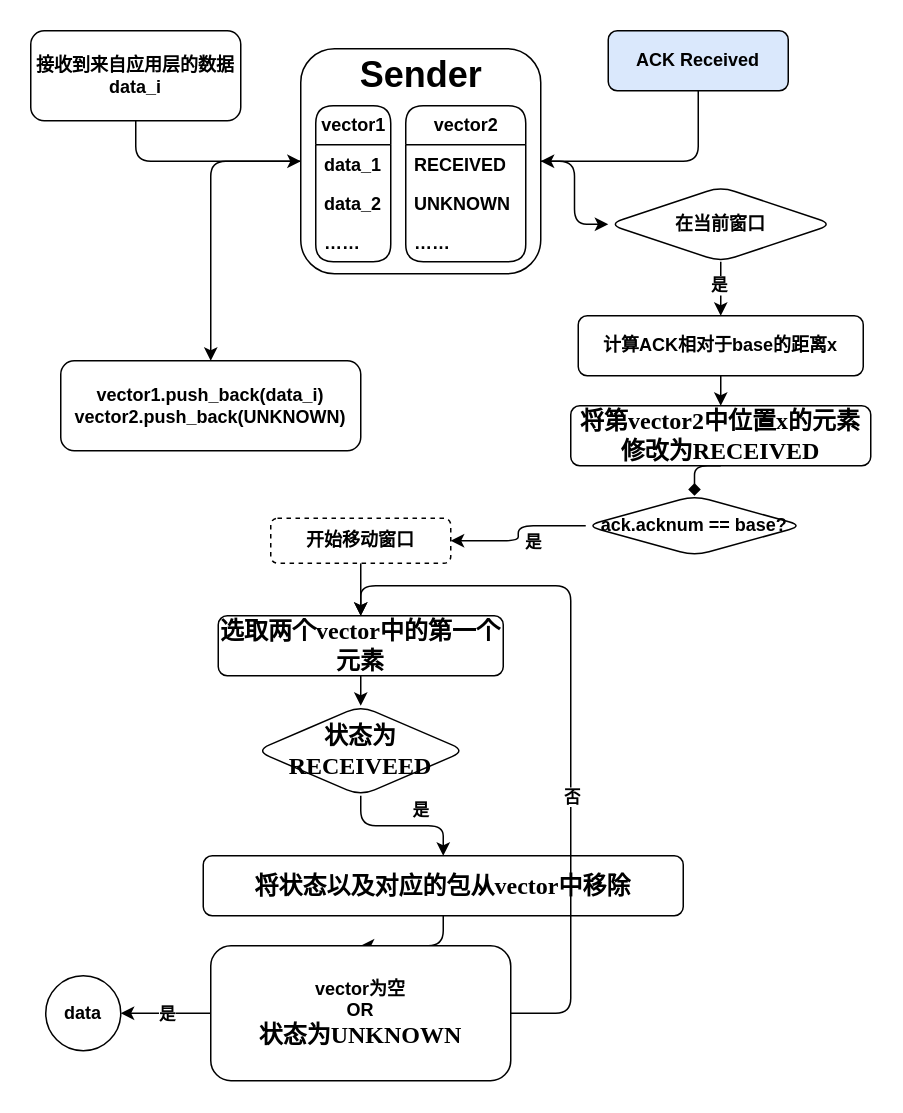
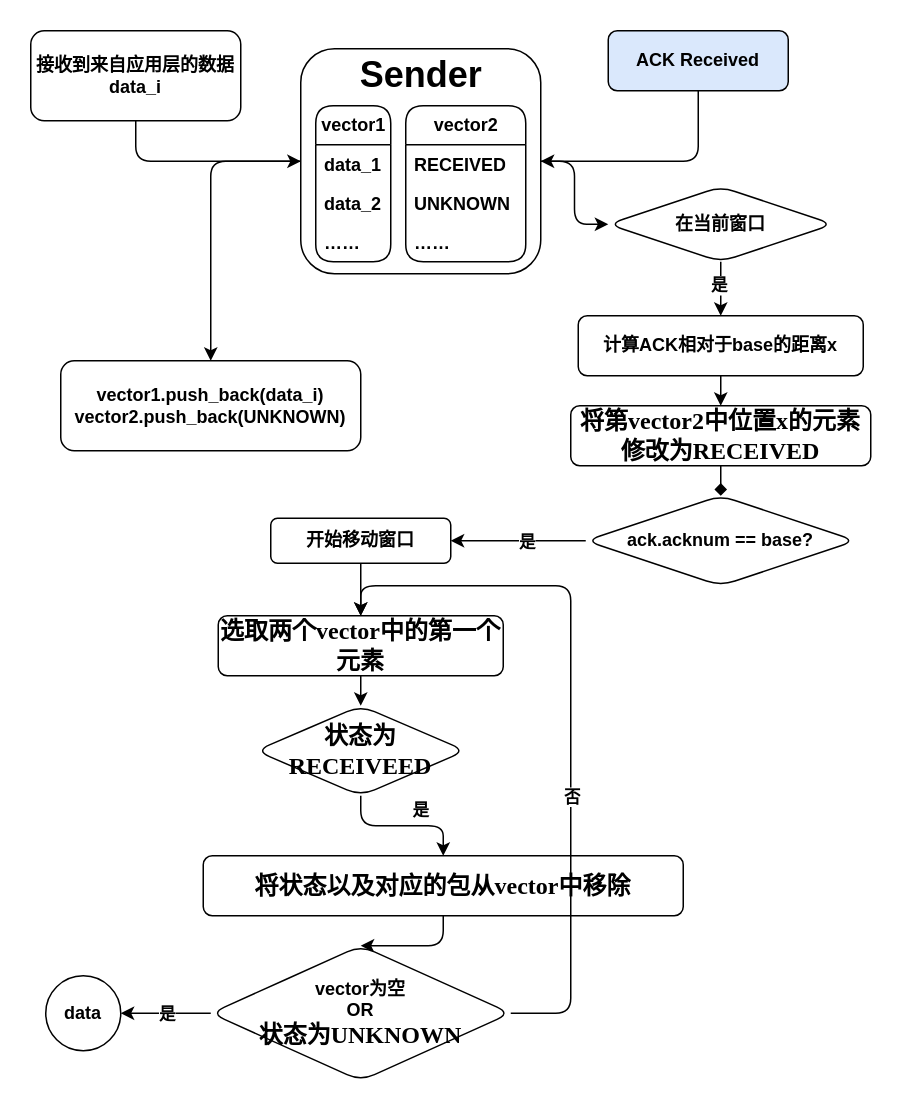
node "ack.acknum == base?": size 218x60 -> 270x90
node "开始移动窗口": style dashed -> solid
node "vector为空 OR 状态为UNKNOWN": shape rounded rectangle -> diamond
